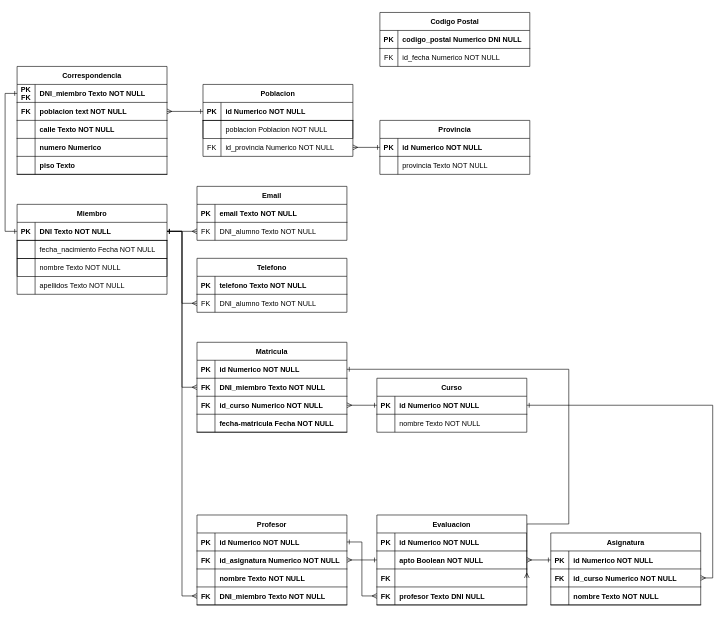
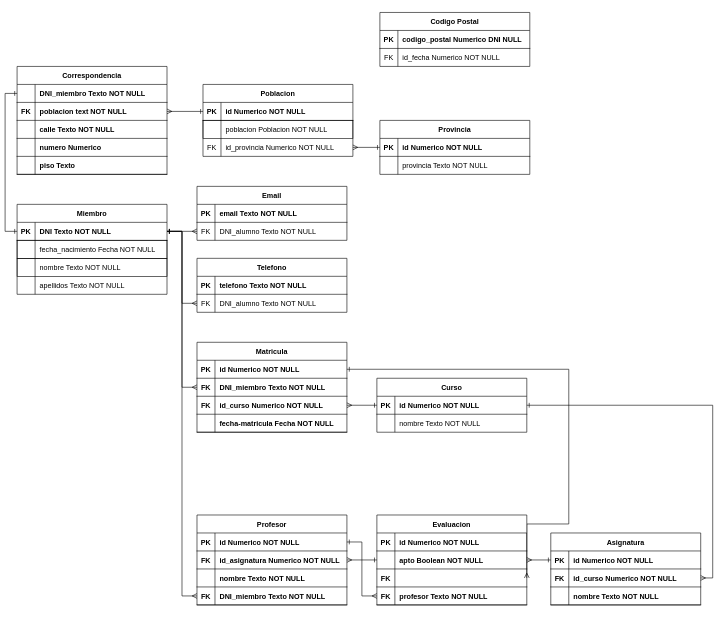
node "PK FK": removed
node "profesor Texto DNI NULL": label "profesor Texto DNI NULL" -> "profesor Texto NOT NULL"
